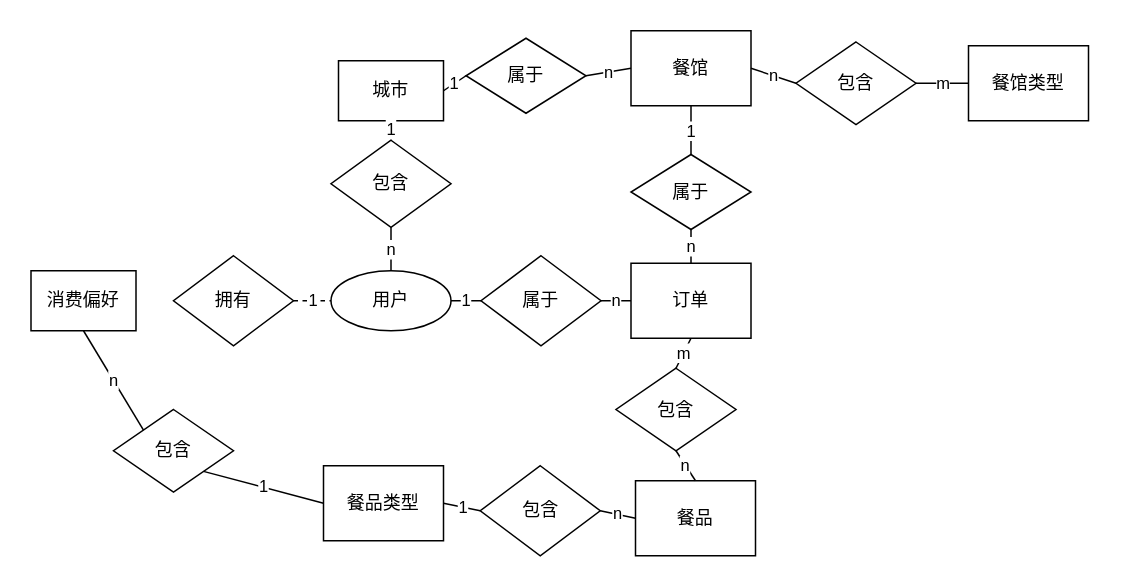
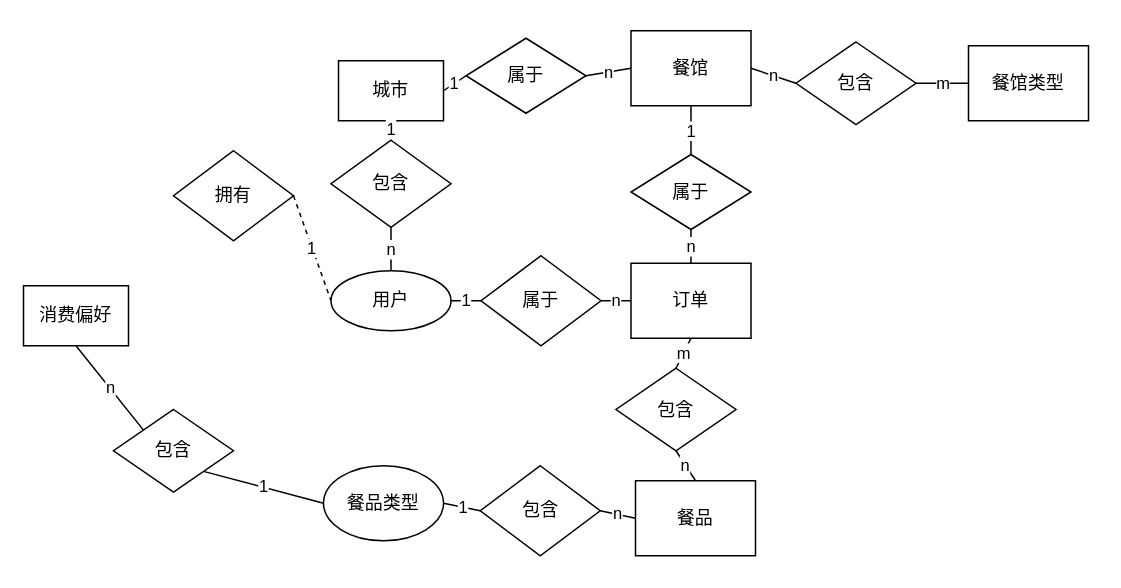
node "消费偏好": moved (83, 301) -> (76, 316)
node "拥有": moved (233, 301) -> (233, 196)
node "餐品类型": shape rectangle -> ellipse
